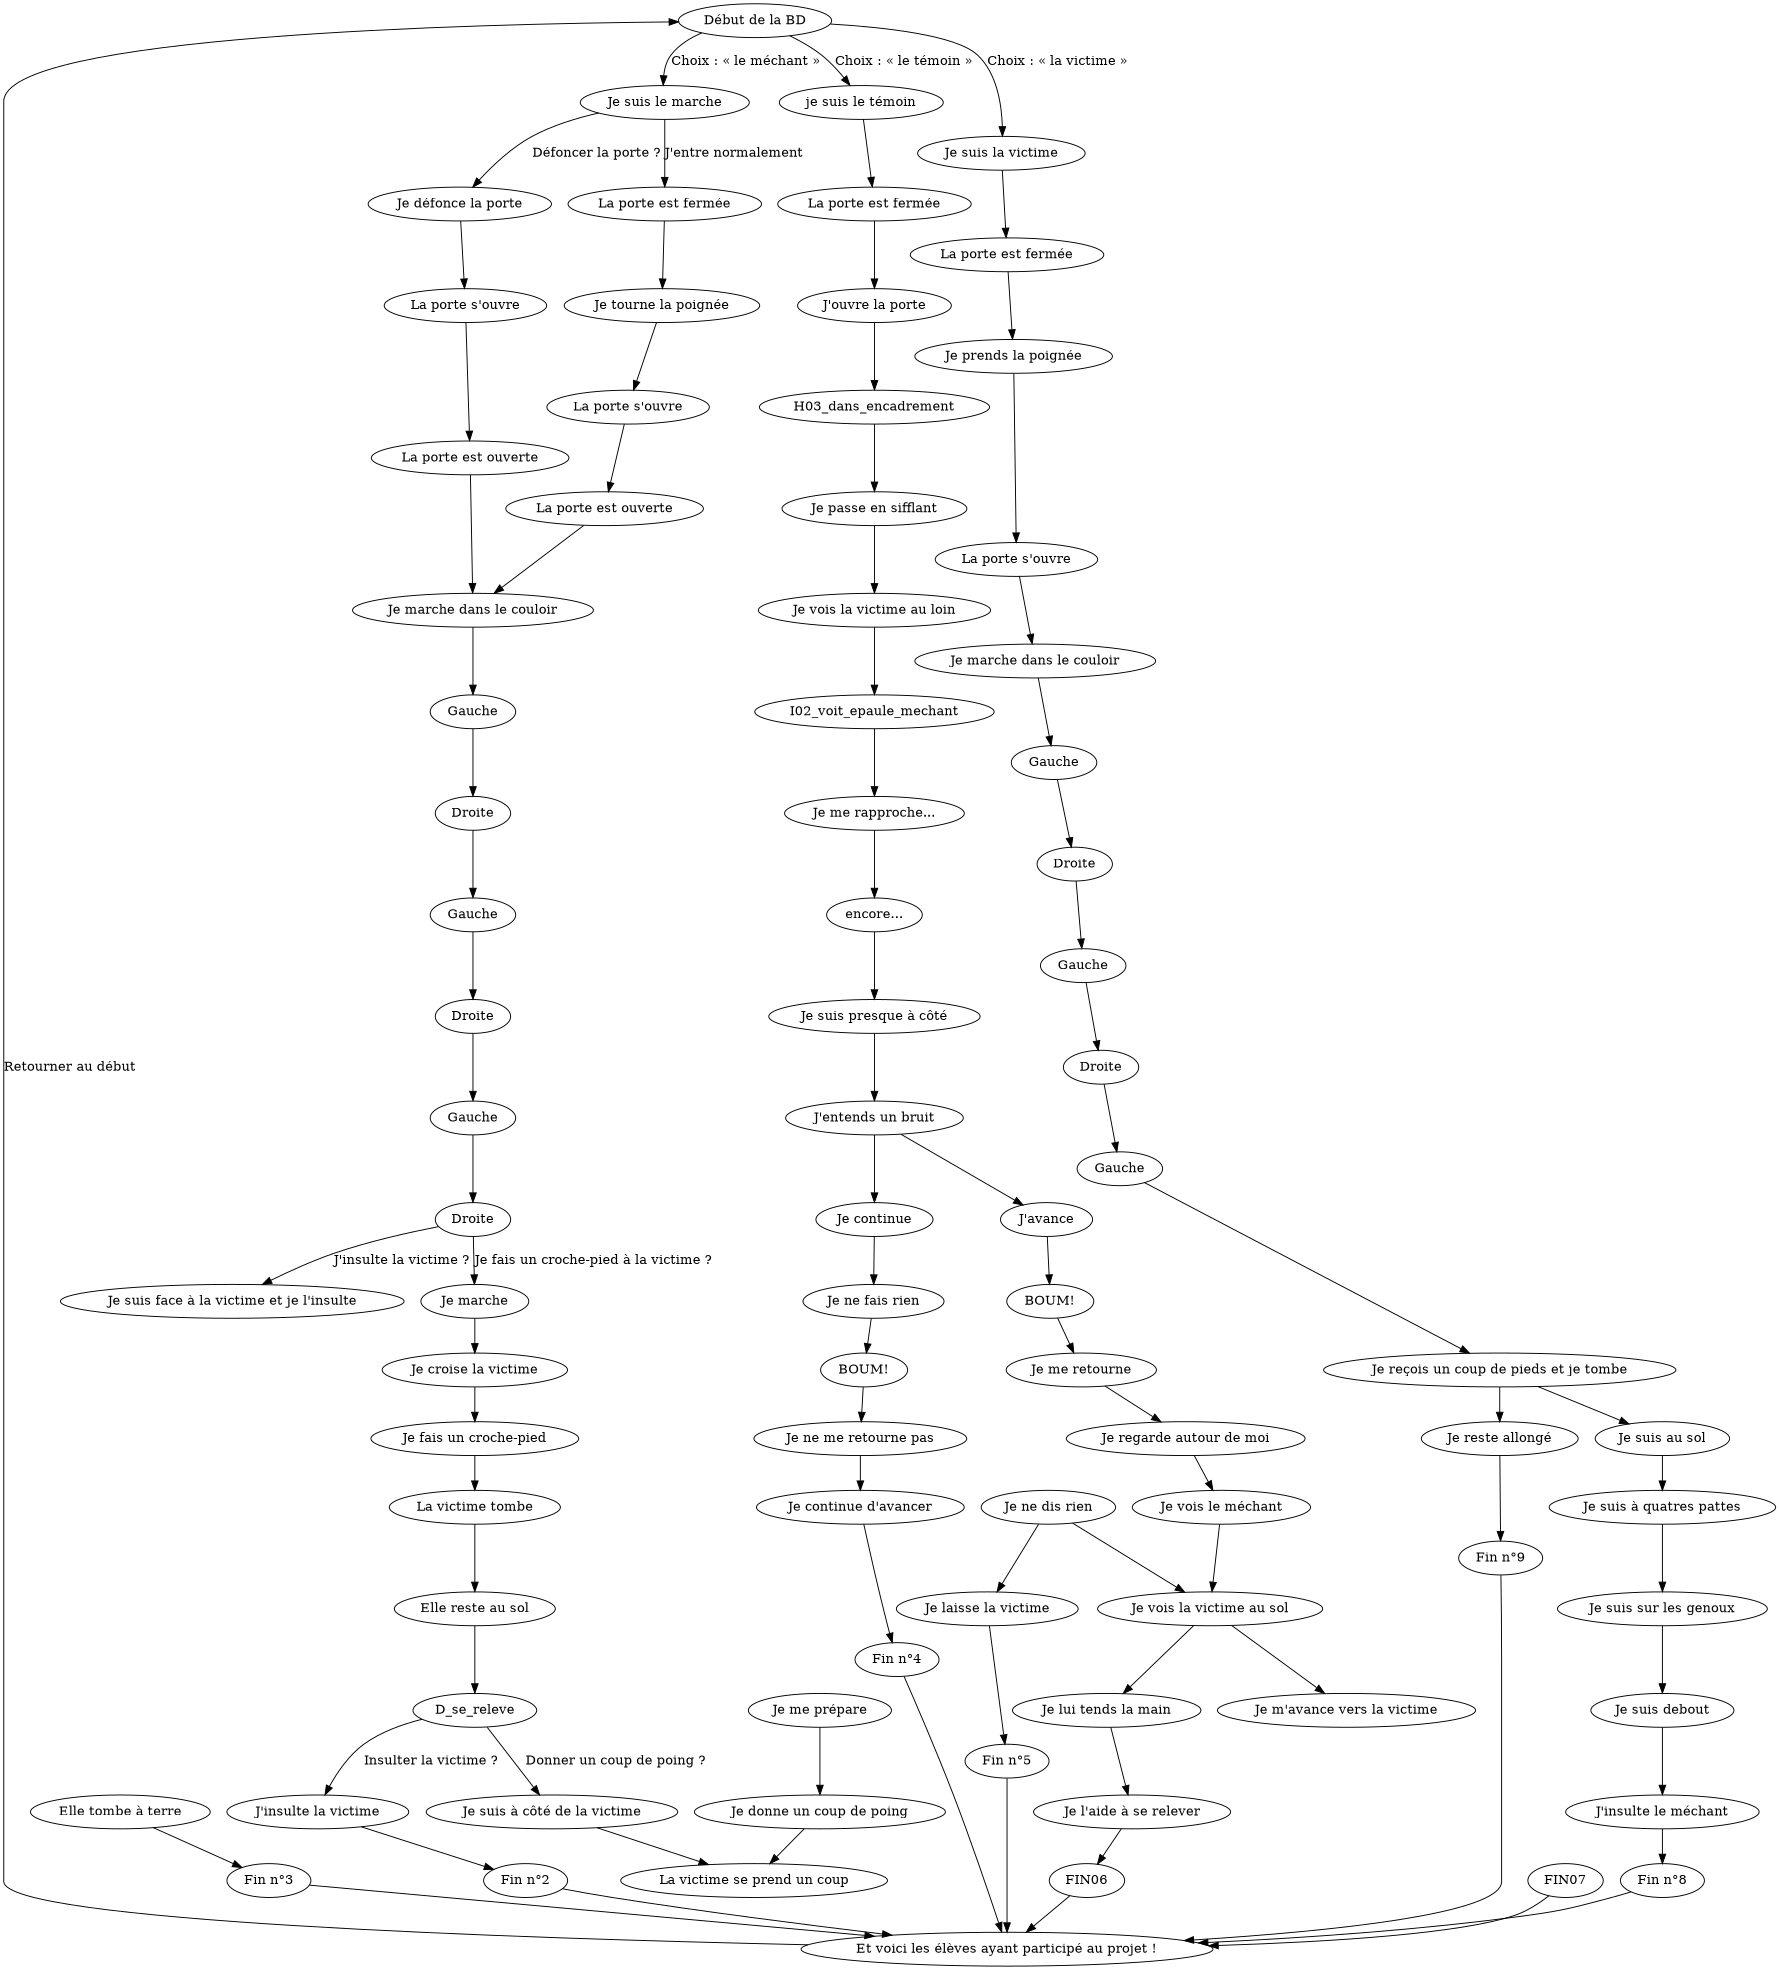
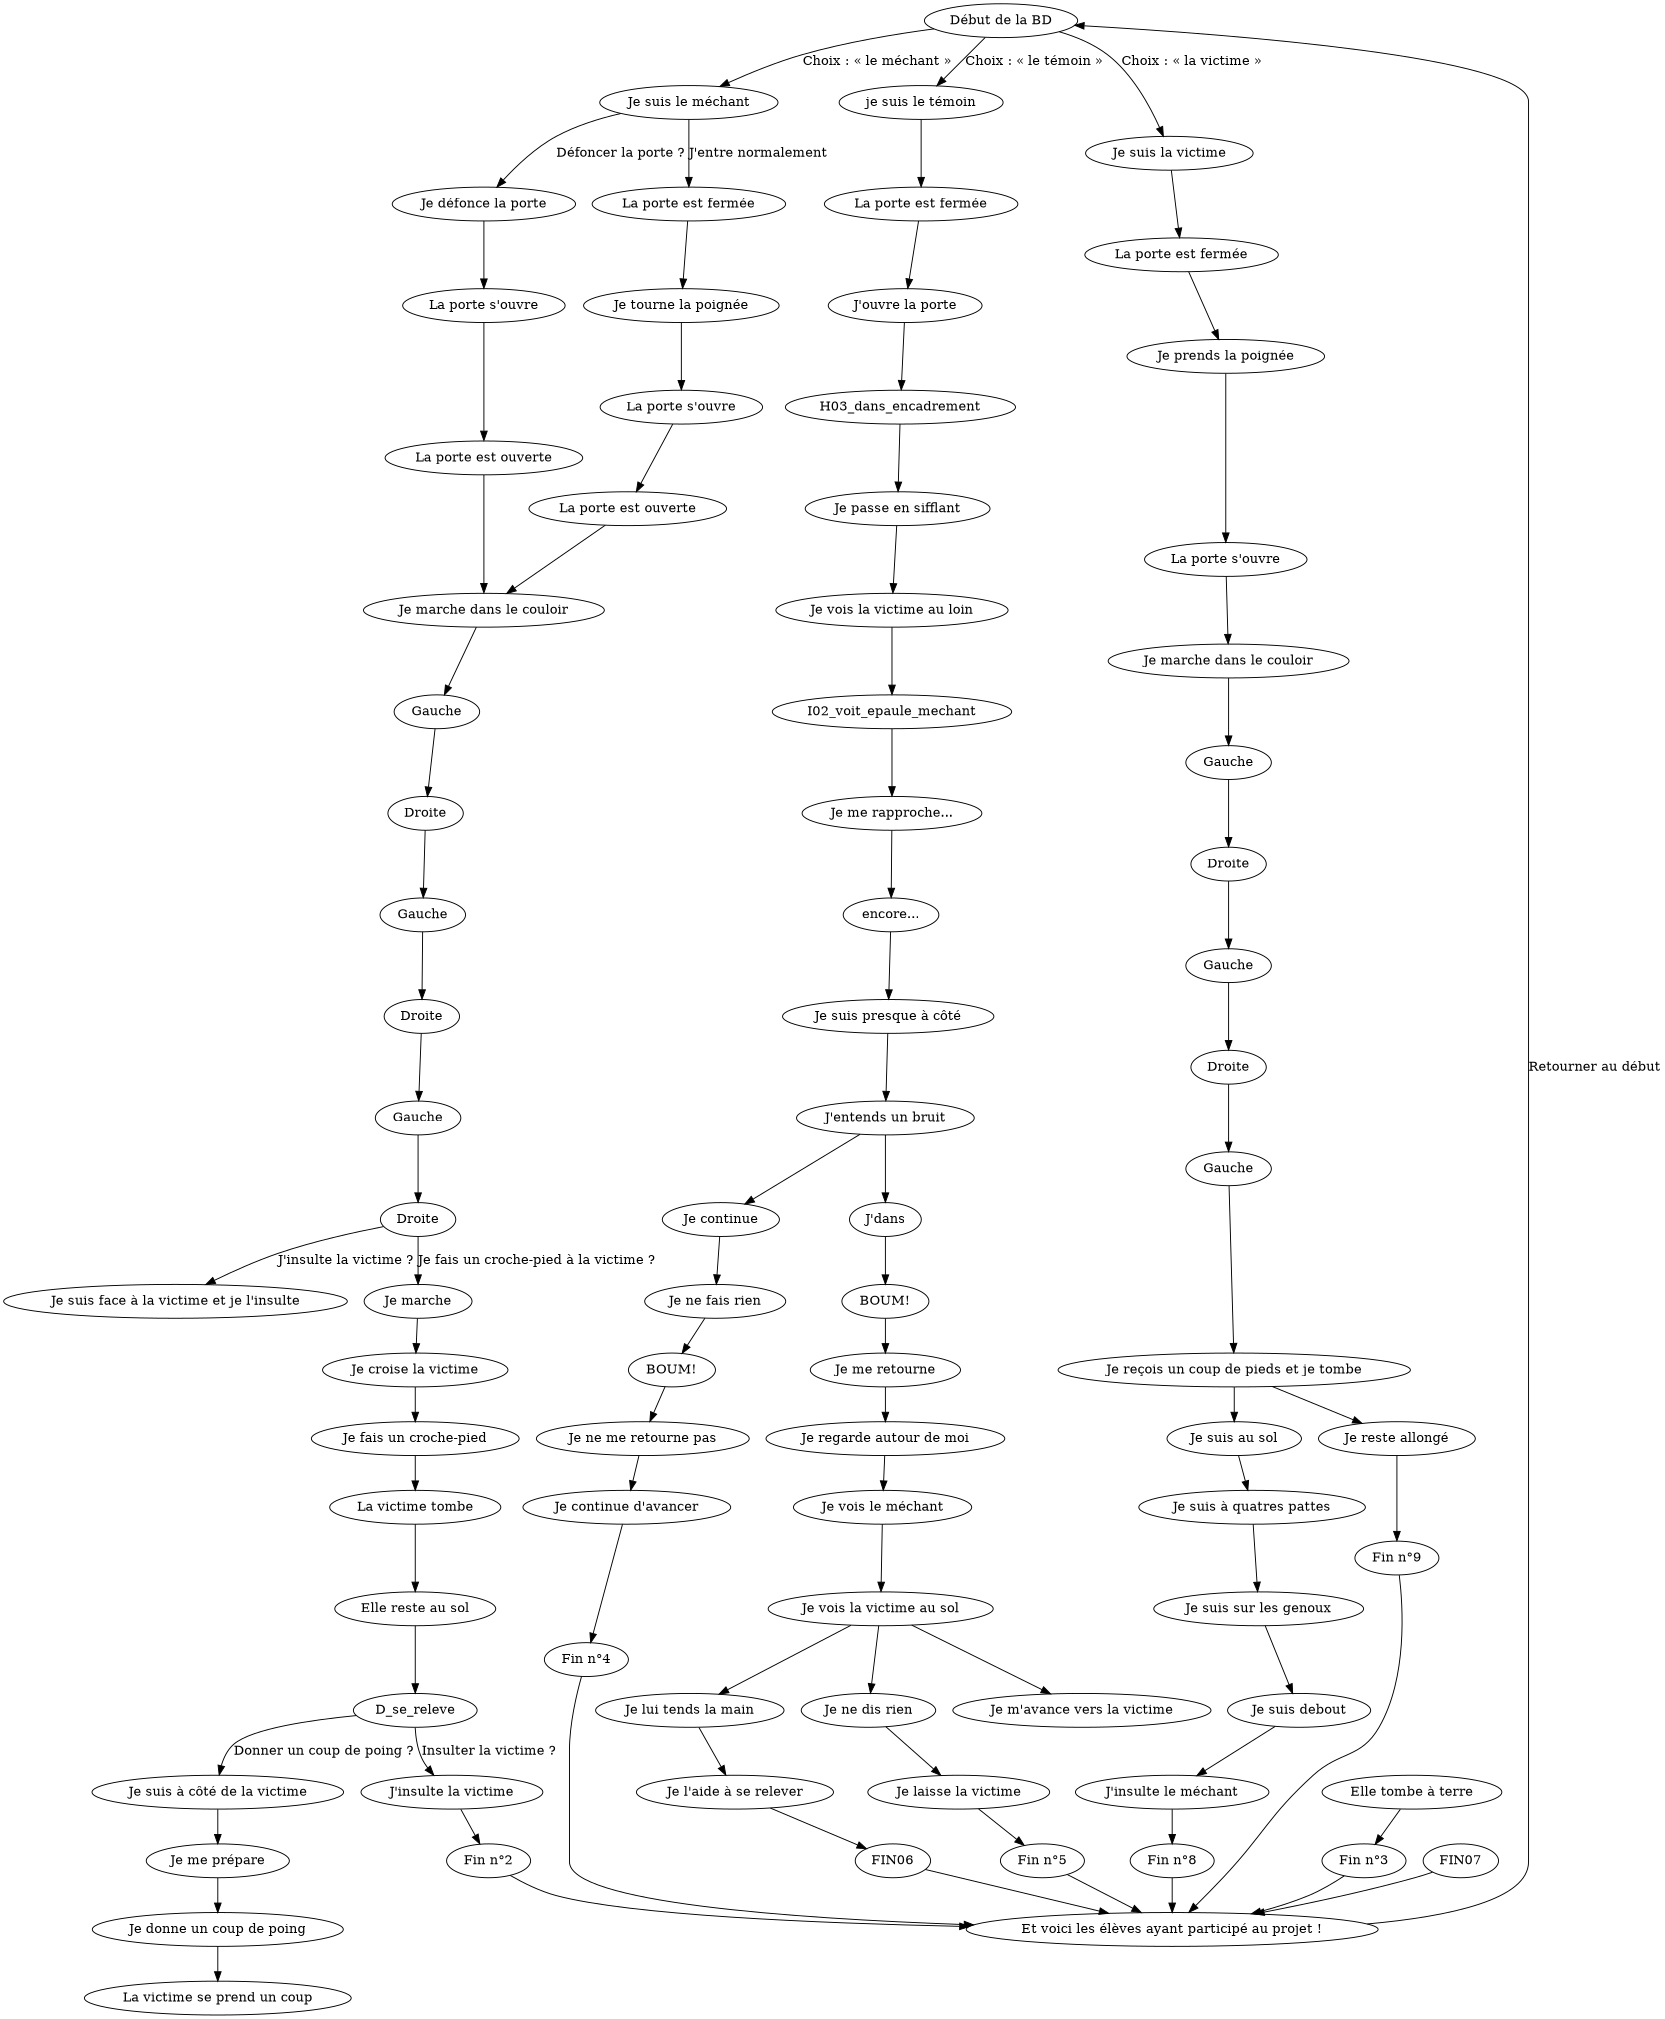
node "Je suis le marche": label "Je suis le marche" -> "Je suis le méchant"
node "J'avance": label "J'avance" -> "J'dans"
edge "Je ne dis rien" -> "Je vois la victime au sol": reversed
edge "Je suis à côté de la victime" -> "La victime se prend un coup": now "Je suis à côté de la victime" -> "Je me prépare"
